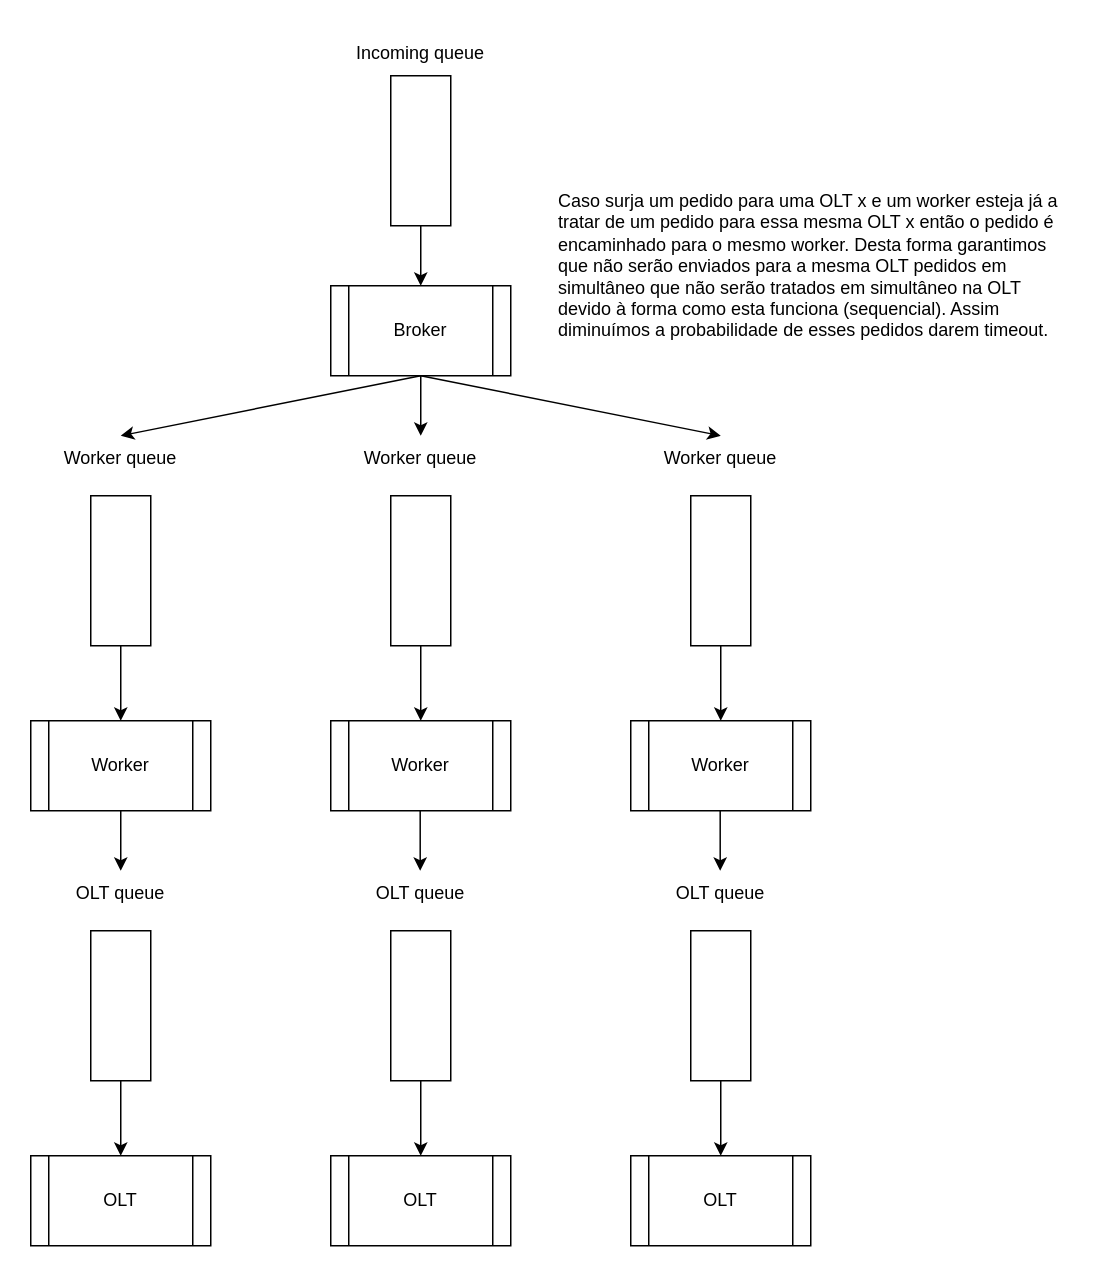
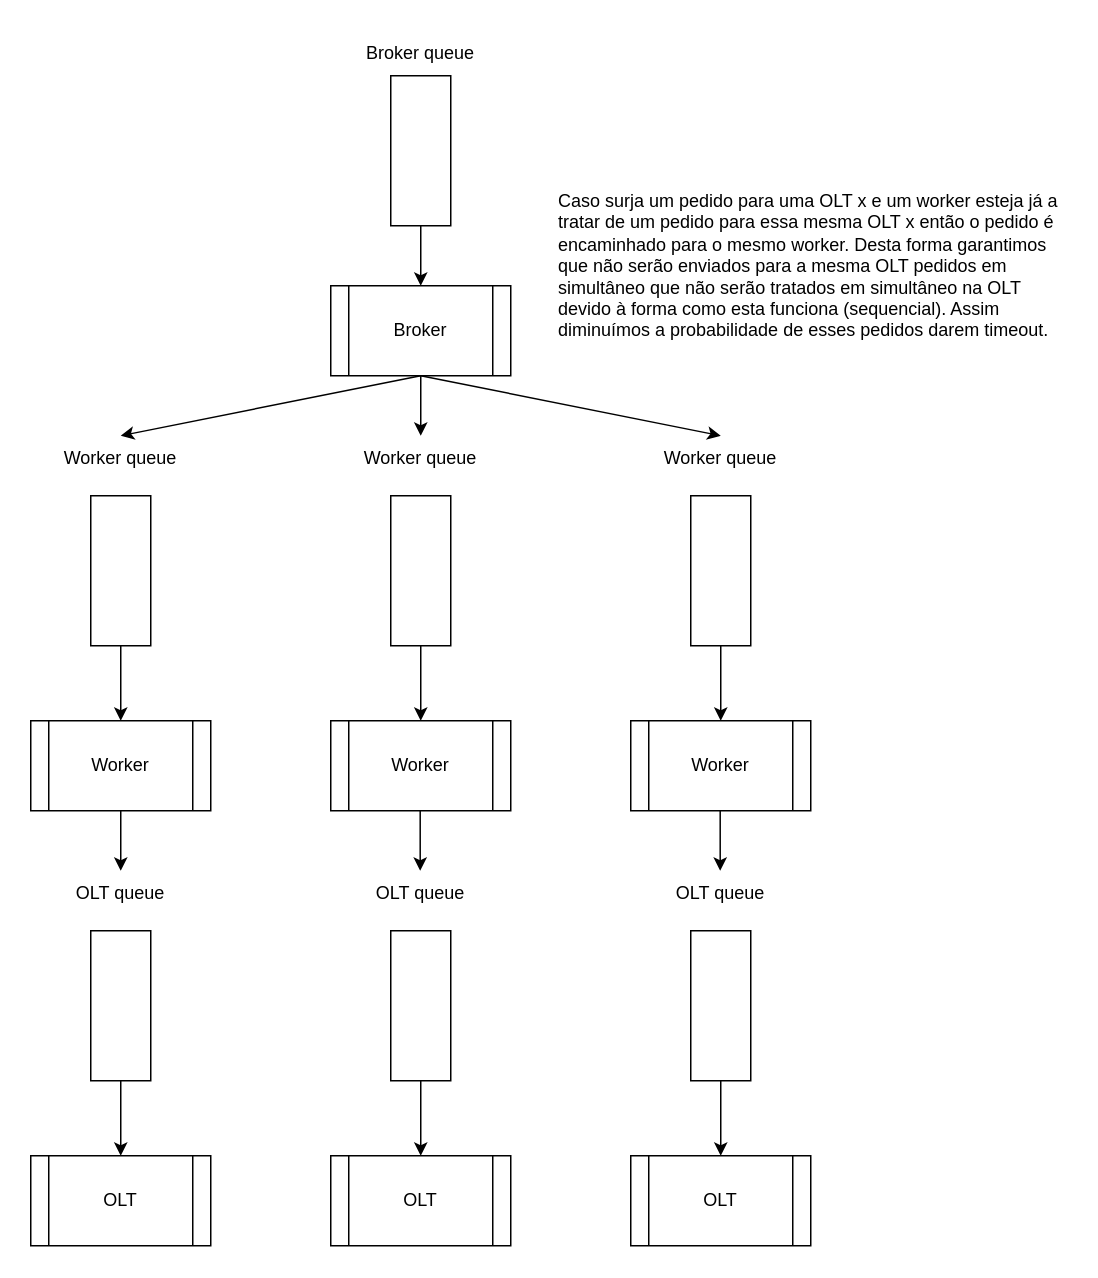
node "Incoming queue": label "Incoming queue" -> "Broker queue"
